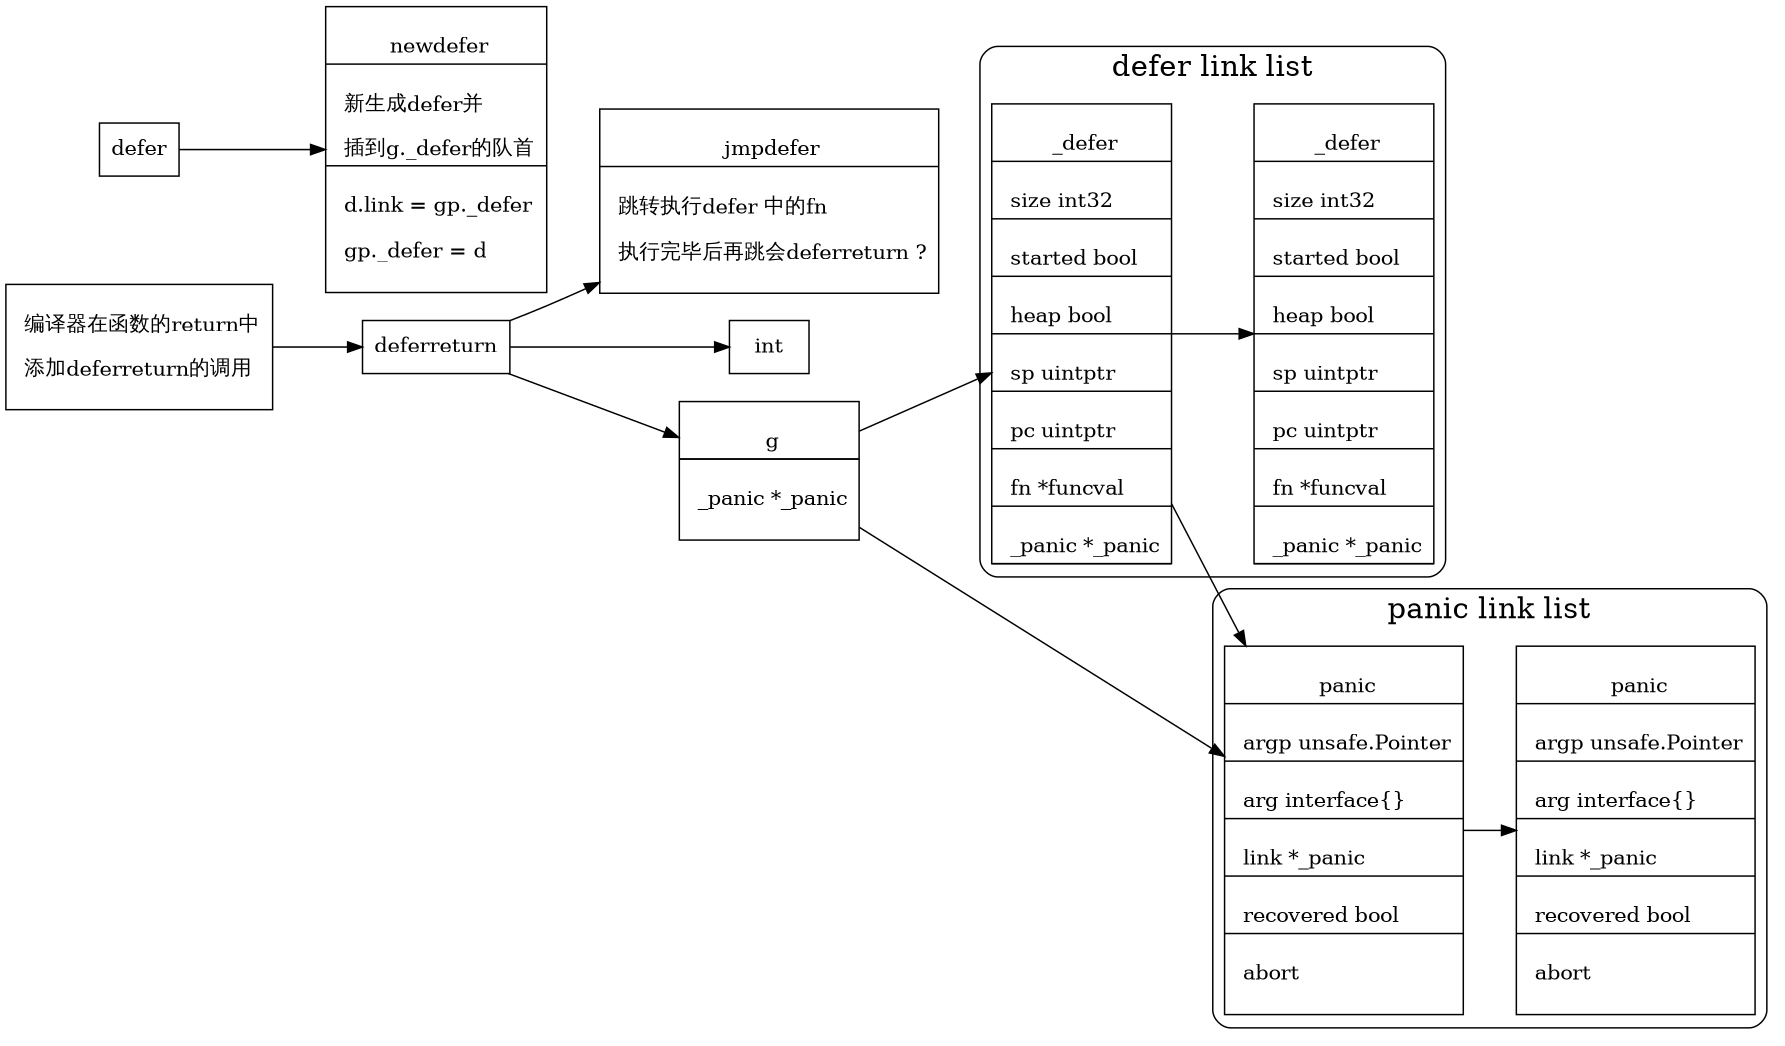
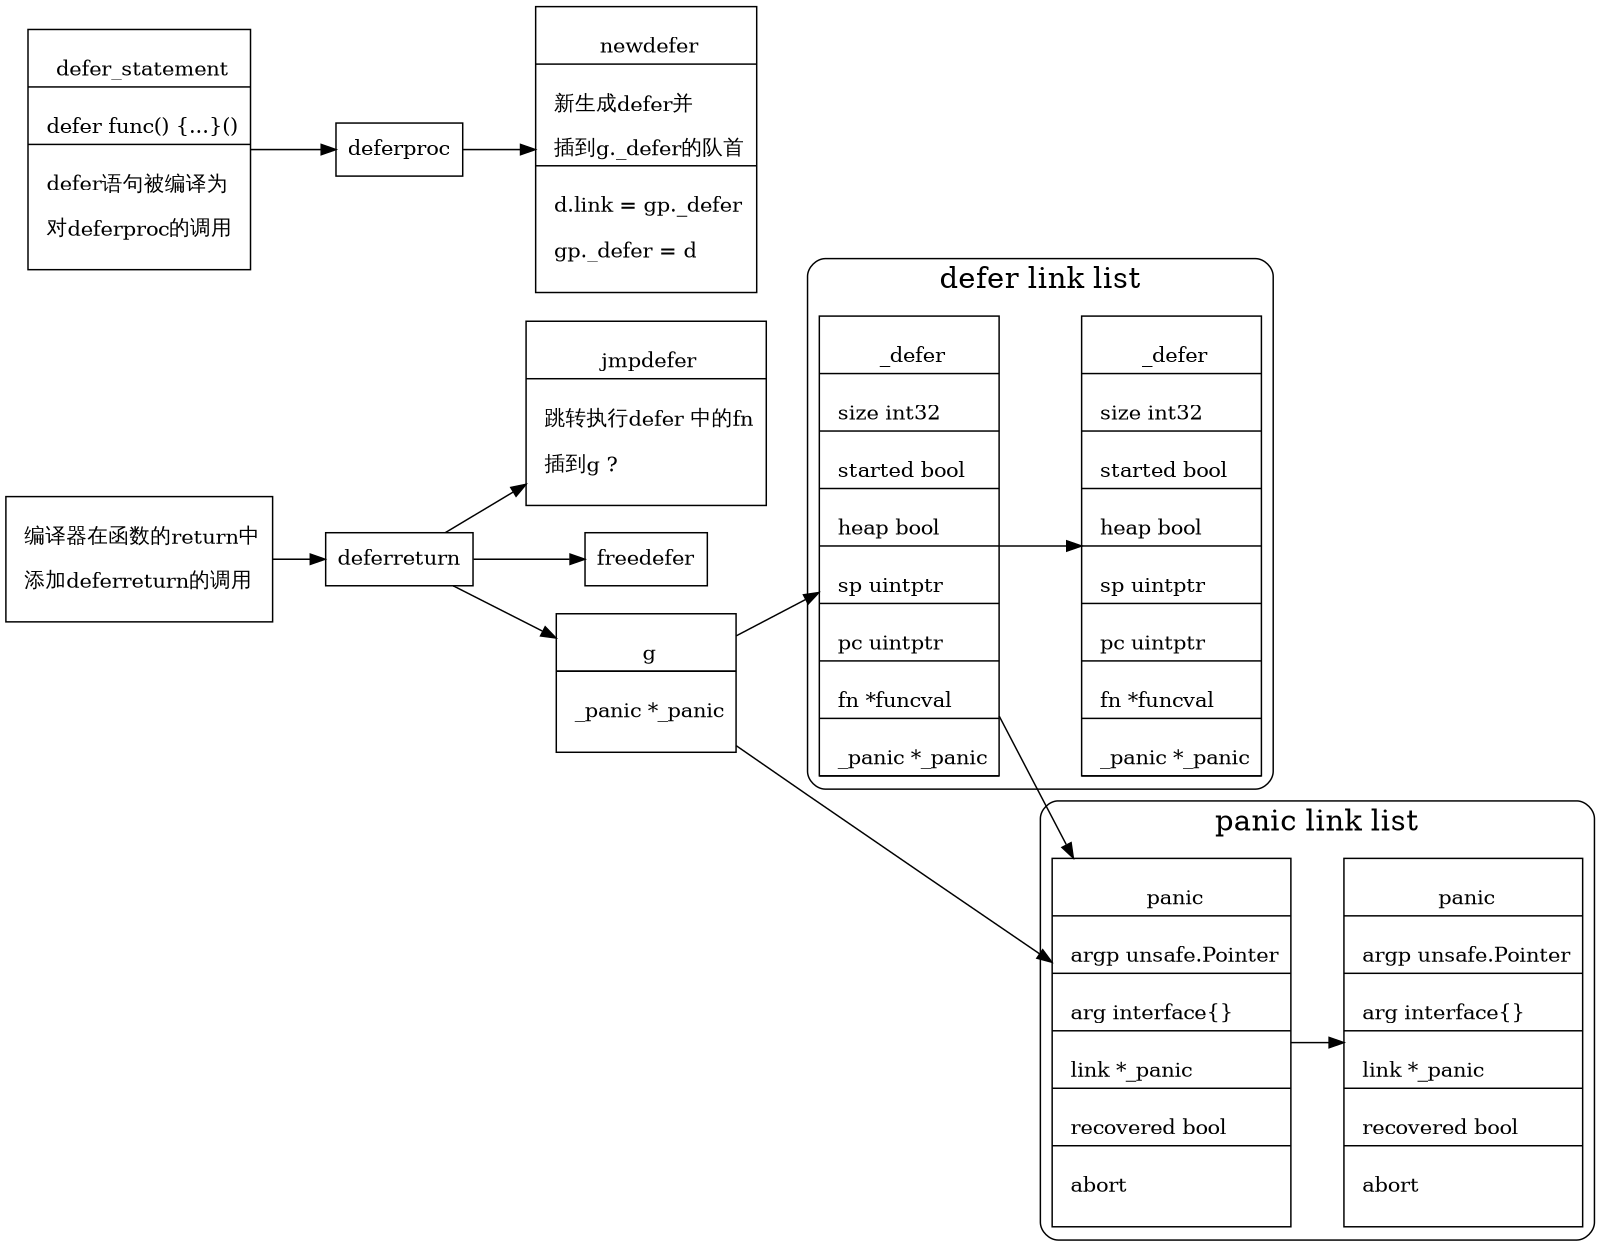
node "defer": label "defer" -> "deferproc"
node "defer_statement": added
node "jmpdefer": text "执行完毕后再跳会deferreturn ?" -> "插到g ?"
node "int": label "int" -> "freedefer"
